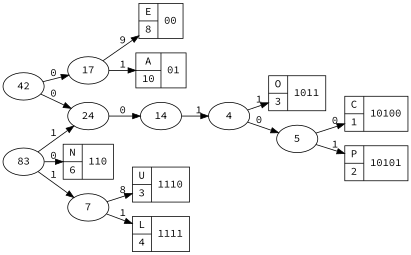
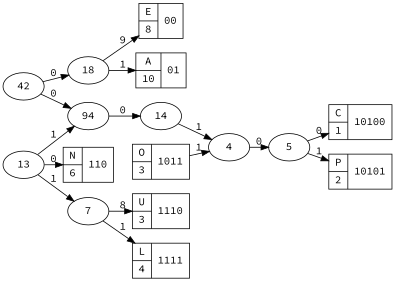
node "17": label "17" -> "18"
edge "4" -> "O": reversed
node "24": label "24" -> "94"
node "83": label "83" -> "13"
